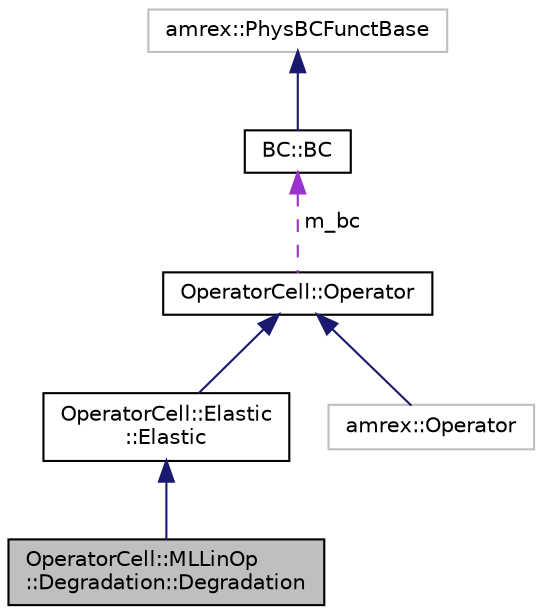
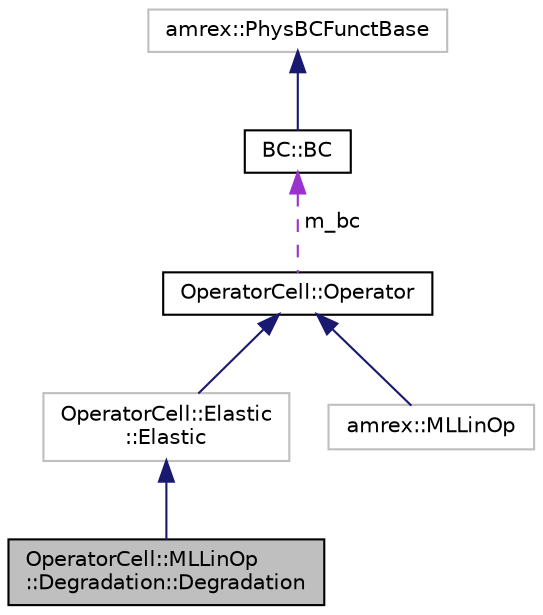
node "OperatorCell::Elastic ::Elastic": color black -> grey75
node "amrex::Operator": label "amrex::Operator" -> "amrex::MLLinOp"
